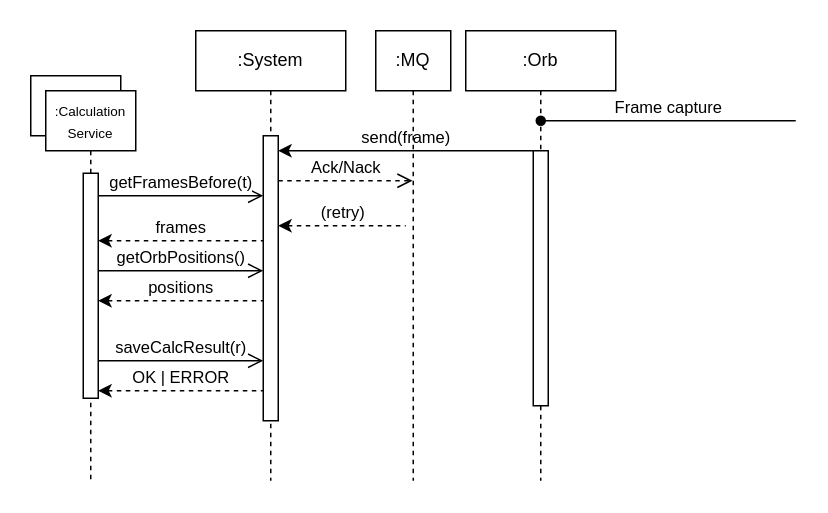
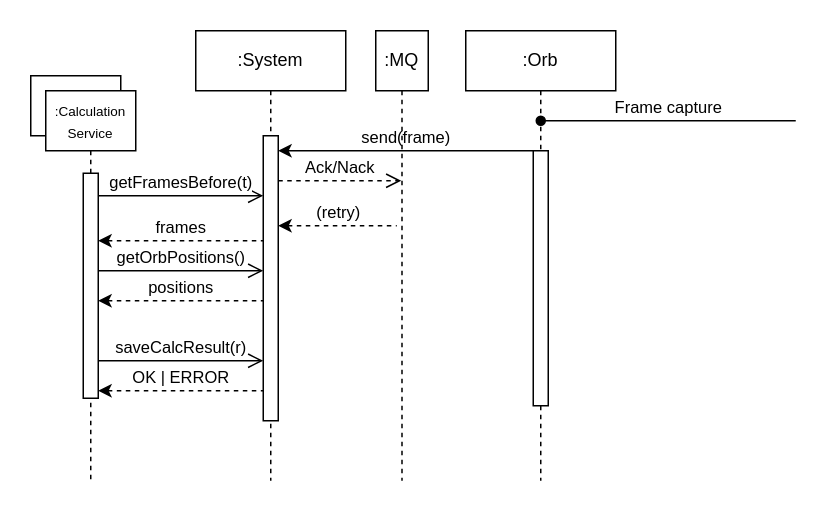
node ":MQ": size 75x450 -> 53x450
